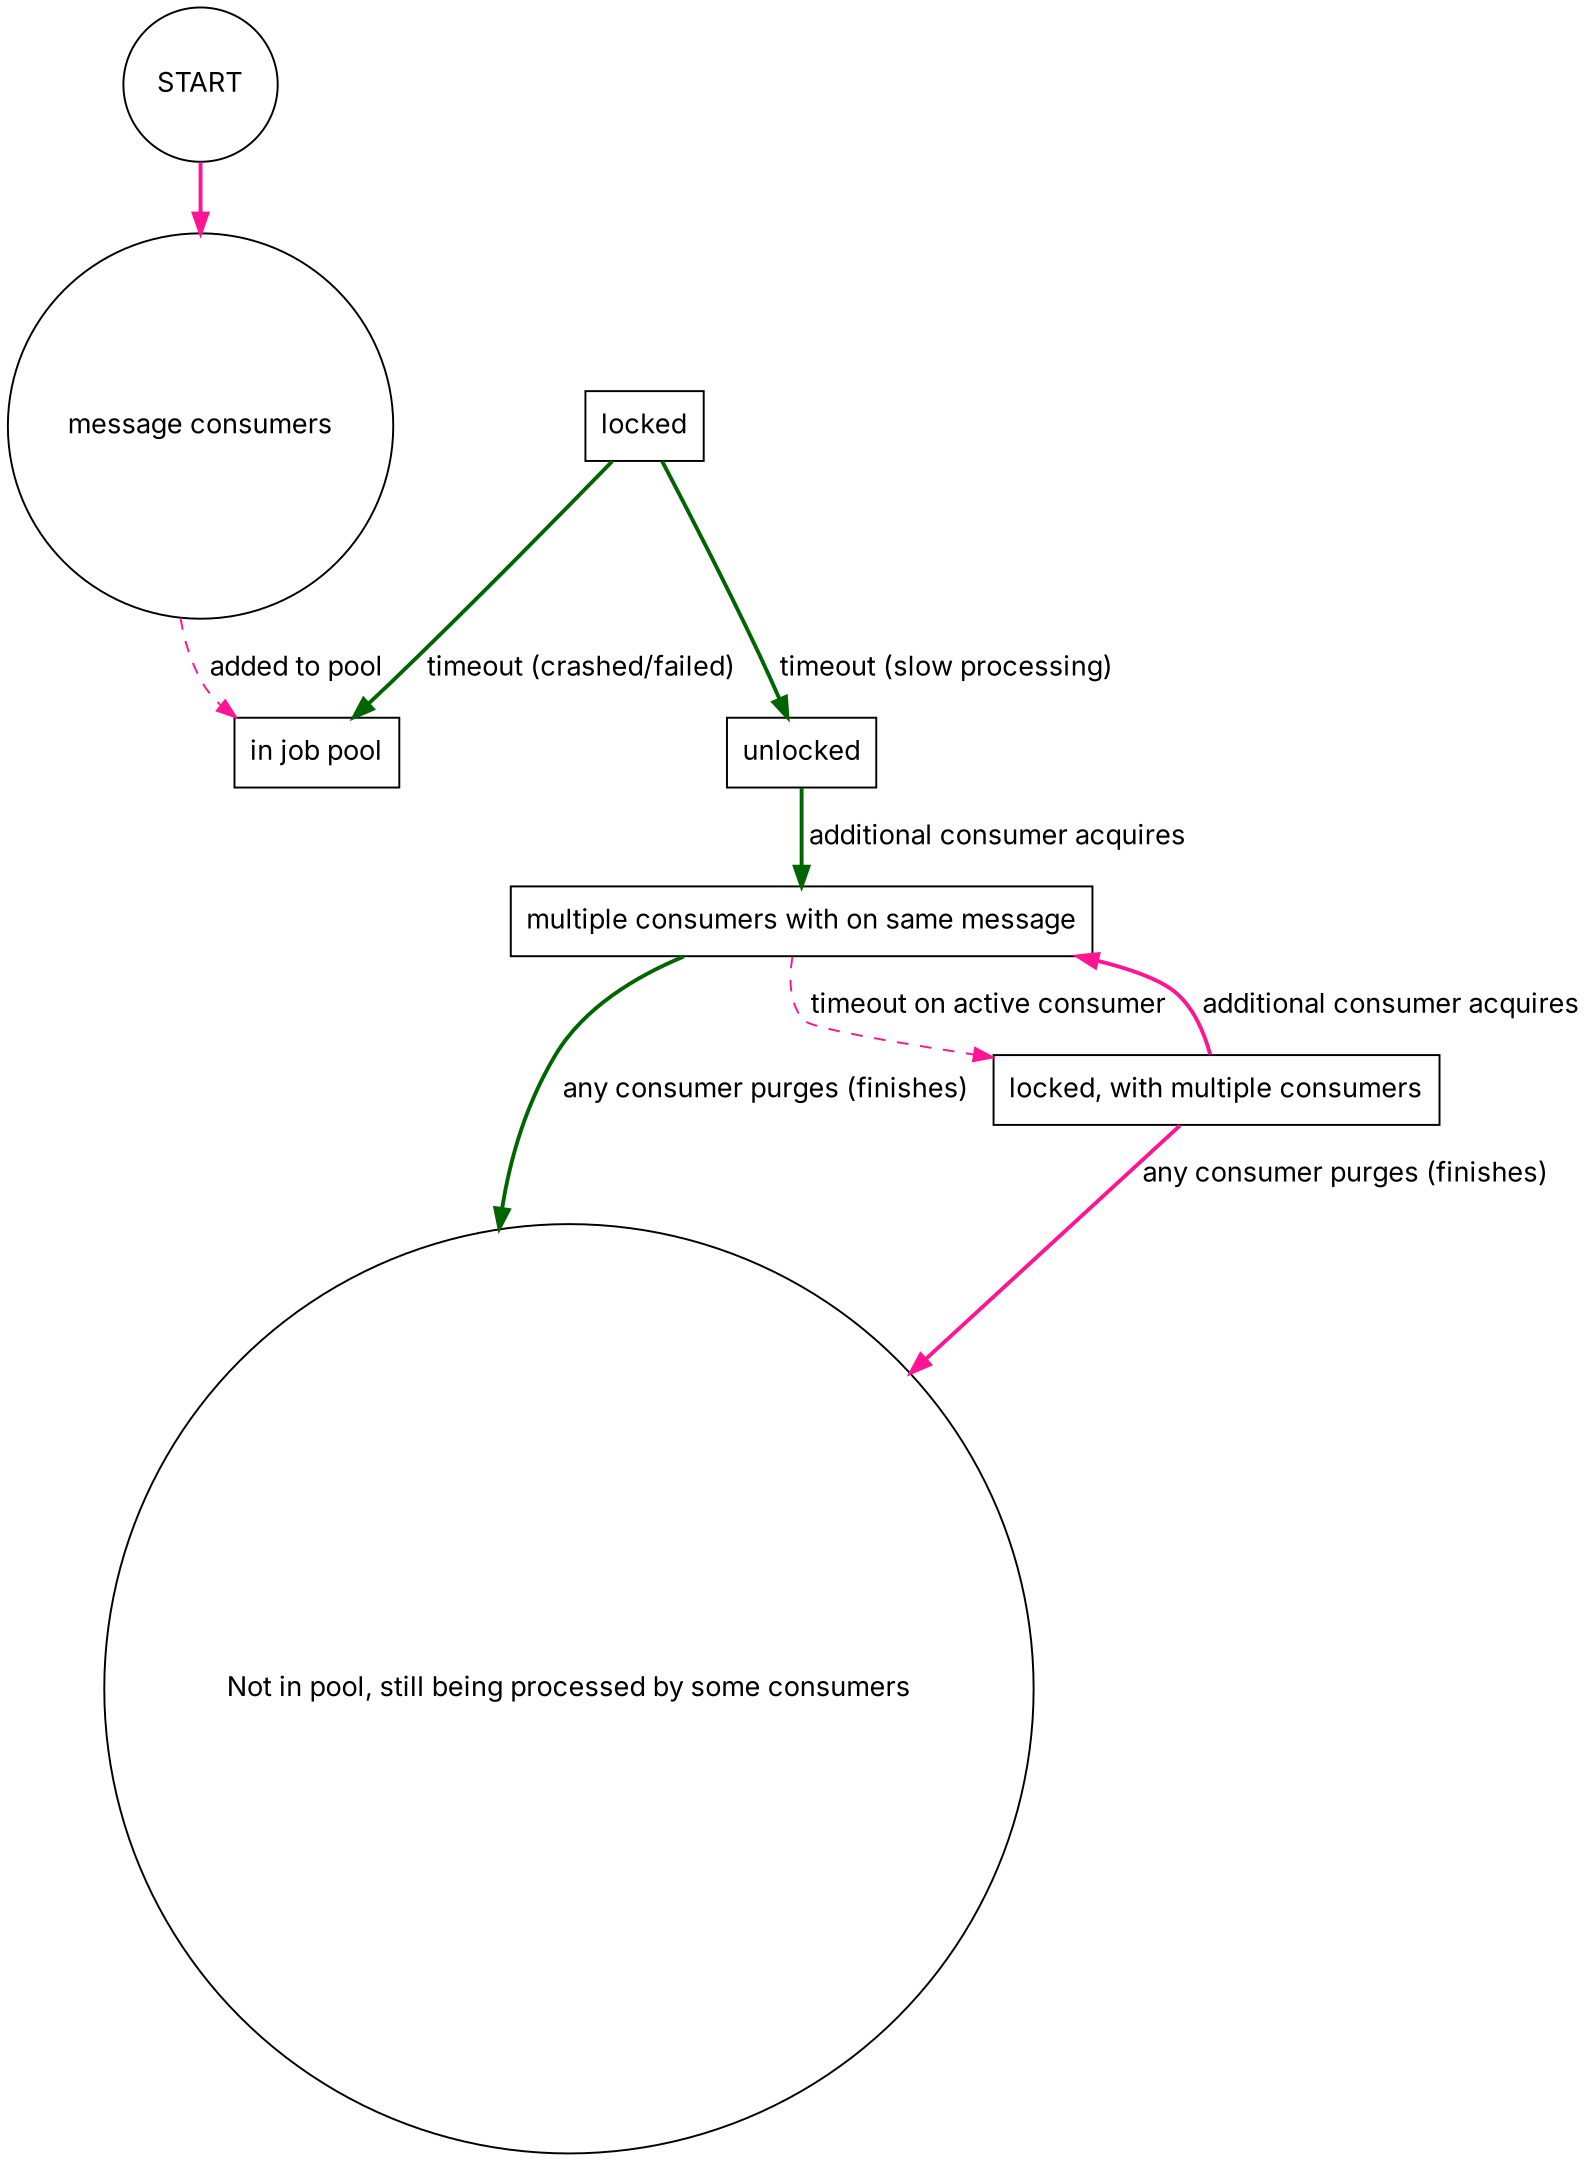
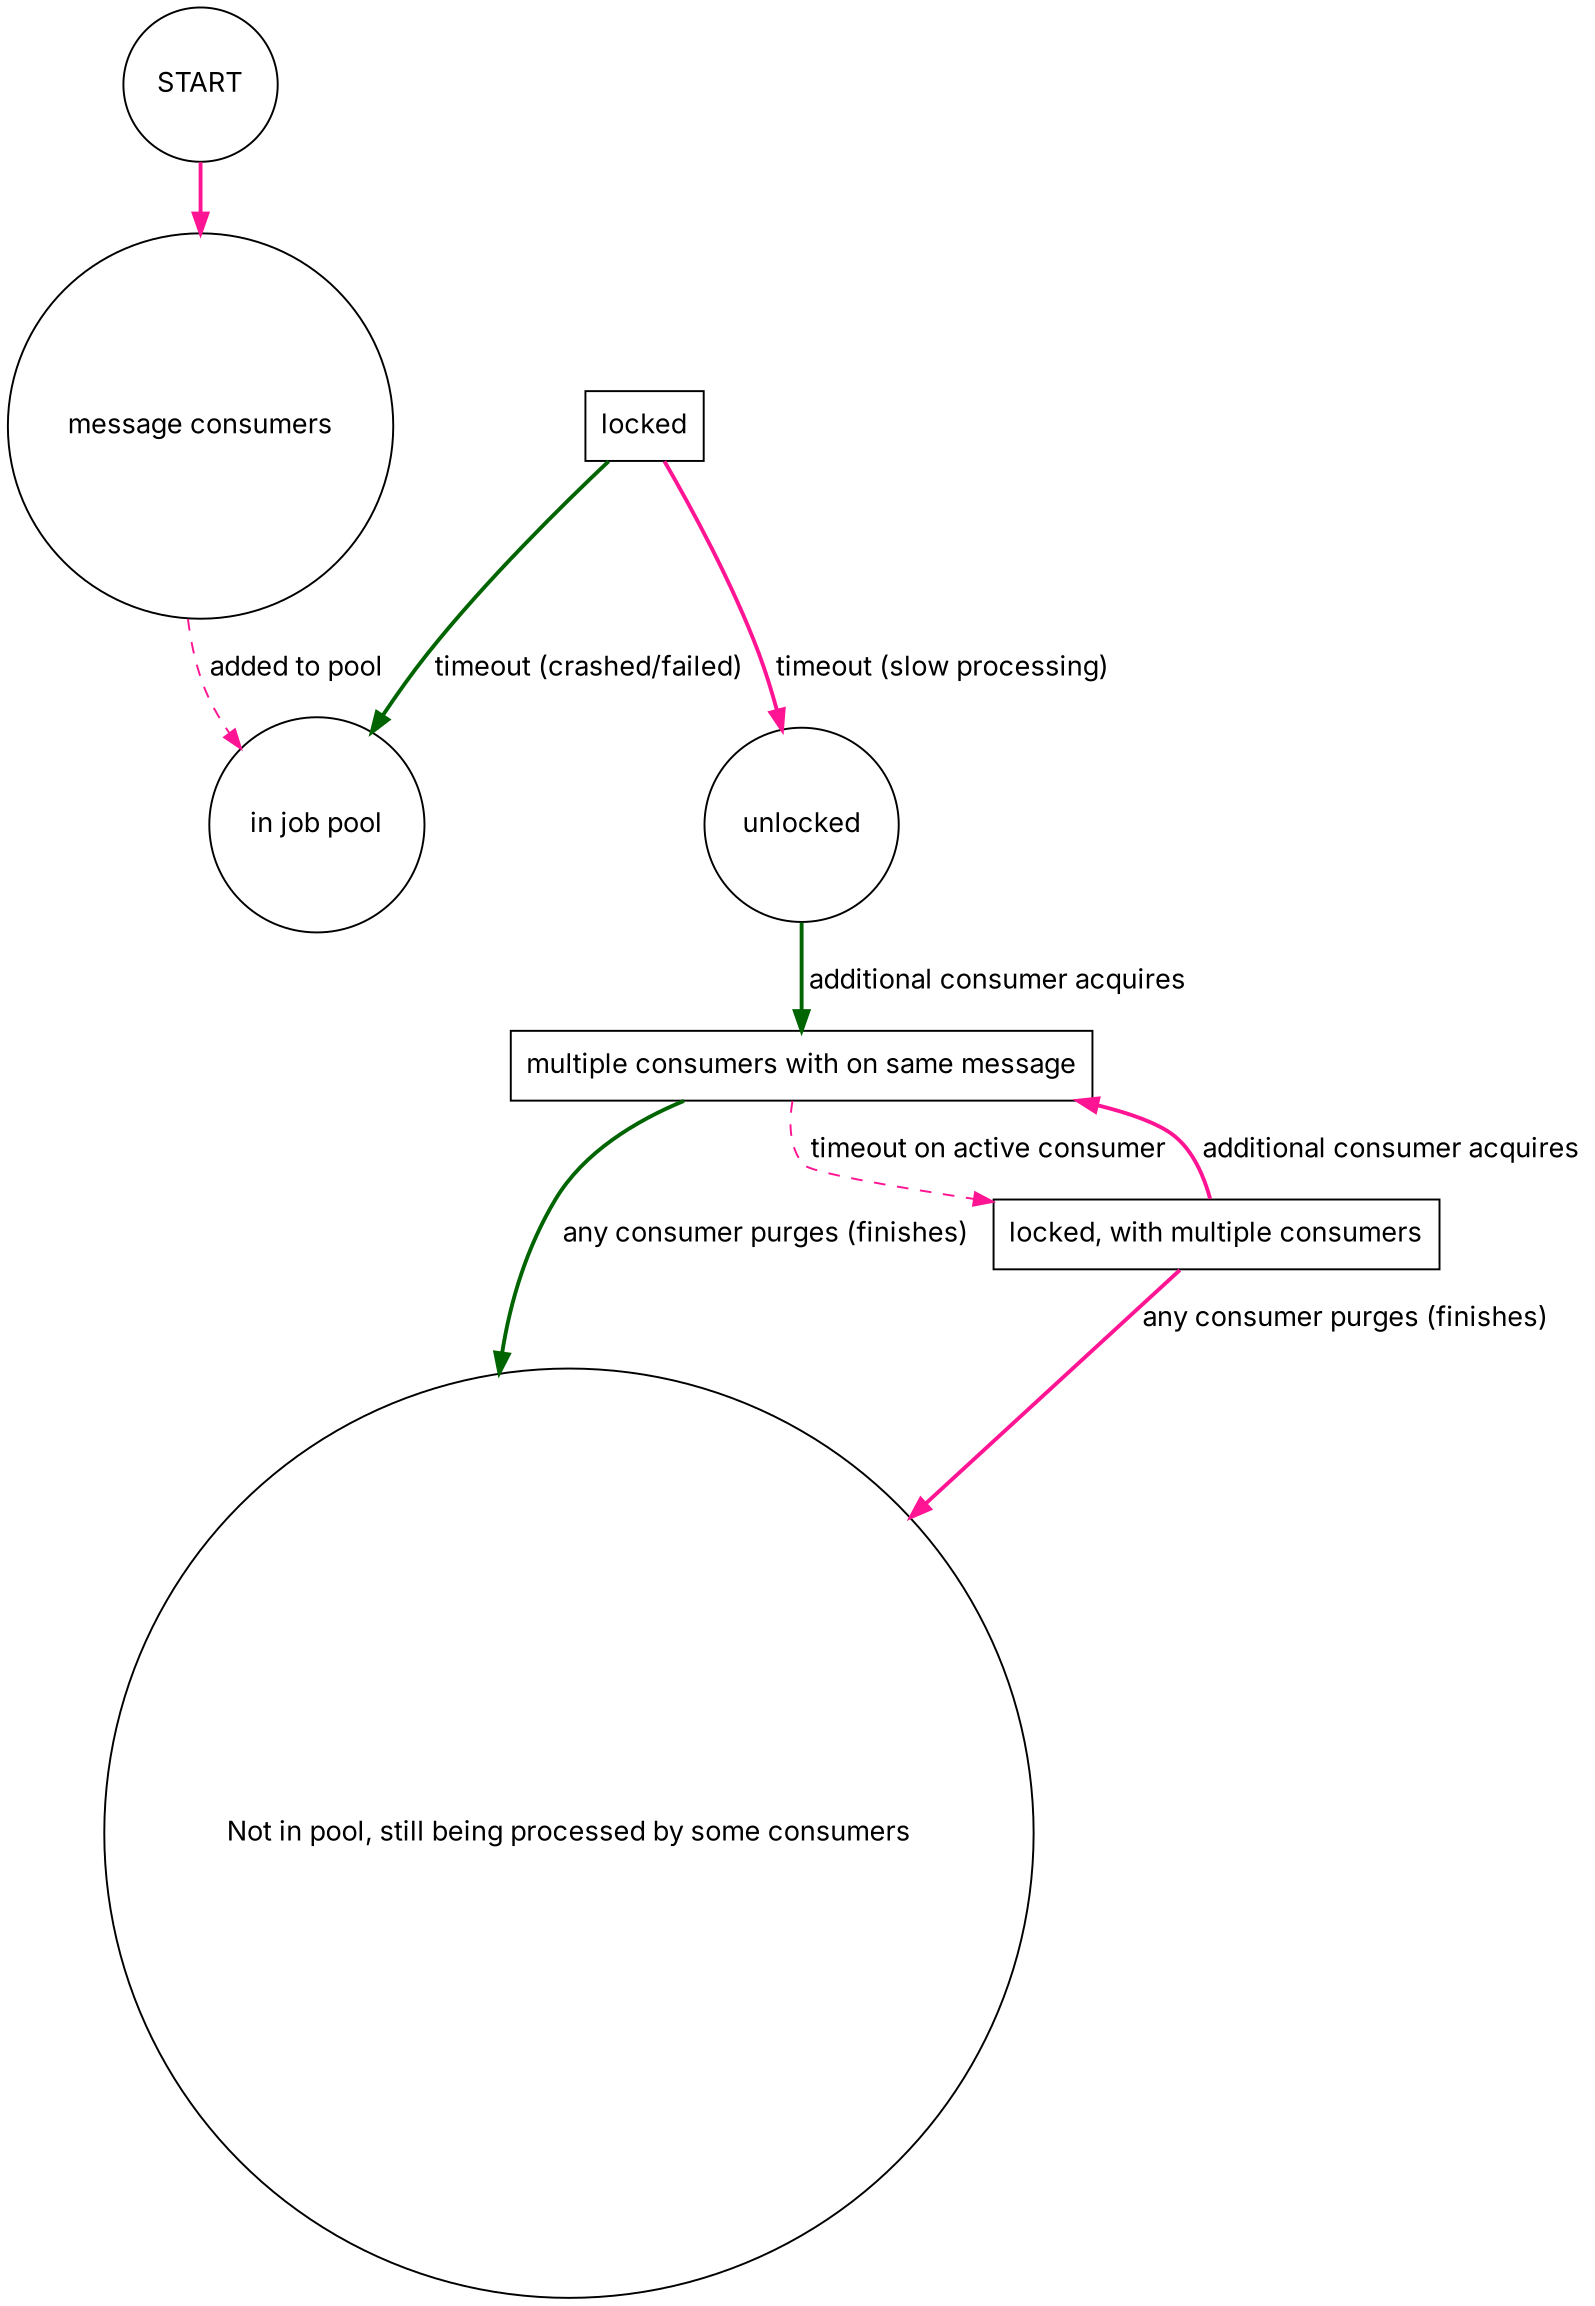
edge "locked" -> "unlocked": color darkgreen -> deeppink
node "in job pool": shape box -> circle
node "unlocked": shape box -> circle
